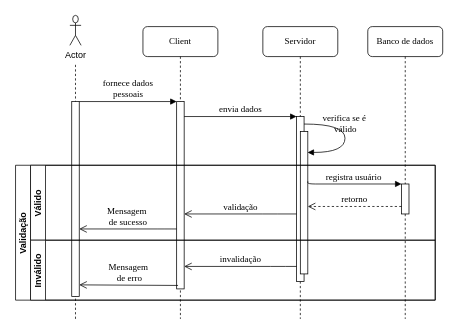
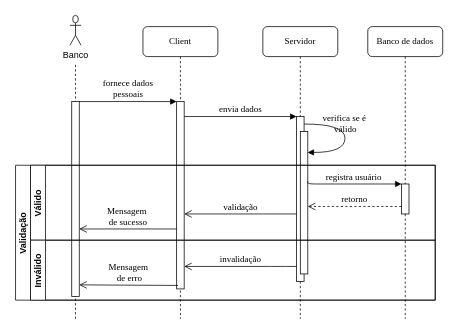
node "Actor": label "Actor" -> "Banco"
